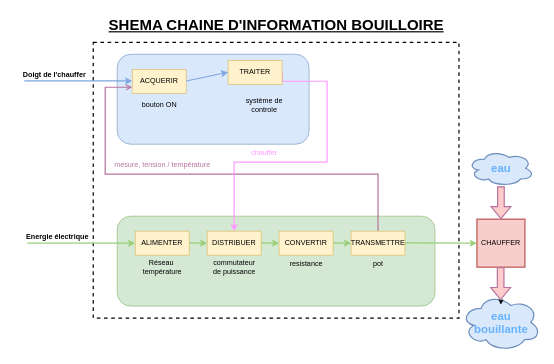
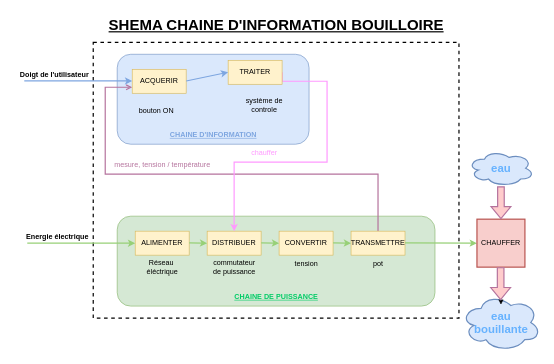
node "Doigt de l'chauffer": label "Doigt de l'chauffer" -> "Doigt de l'utilisateur"
node "bouton ON": moved (159, 105) -> (156, 111)
node "CHAINE D'INFORMATION": added
node "resistance": label "resistance" -> "tension"
node "Réseau température": label "Réseau température" -> "Réseau éléctrique"
node "CHAINE DE PUISSANCE": added
